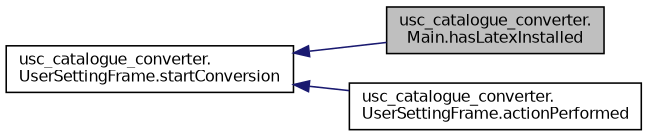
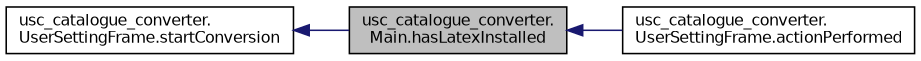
edge "usc_catalogue_converter. UserSettingFrame.actionPerformed" -> "usc_catalogue_converter. UserSettingFrame.startConversion": now "usc_catalogue_converter. UserSettingFrame.actionPerformed" -> "usc_catalogue_converter. Main.hasLatexInstalled"
